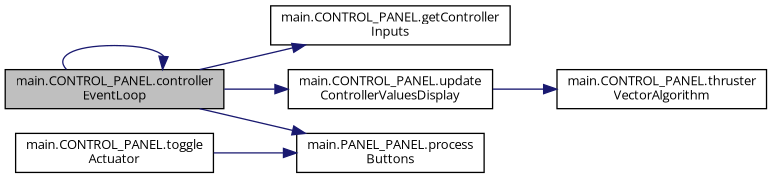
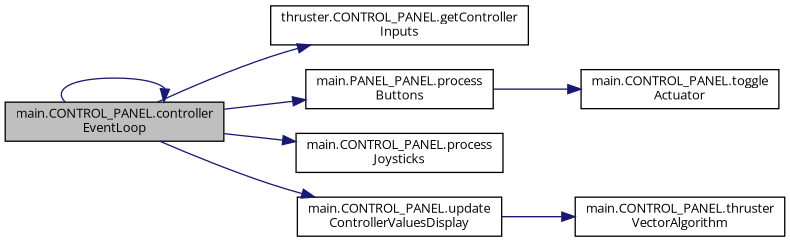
node "main.CONTROL_PANEL.getController Inputs": label "main.CONTROL_PANEL.getController Inputs" -> "thruster.CONTROL_PANEL.getController Inputs"
edge "main.CONTROL_PANEL.toggle Actuator" -> "main.PANEL_PANEL.process Buttons": reversed
node "main.CONTROL_PANEL.process Joysticks": added
